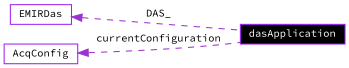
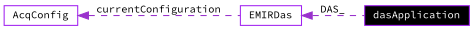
edge "dasApplication" -> "AcqConfig": now "EMIRDas" -> "AcqConfig"
